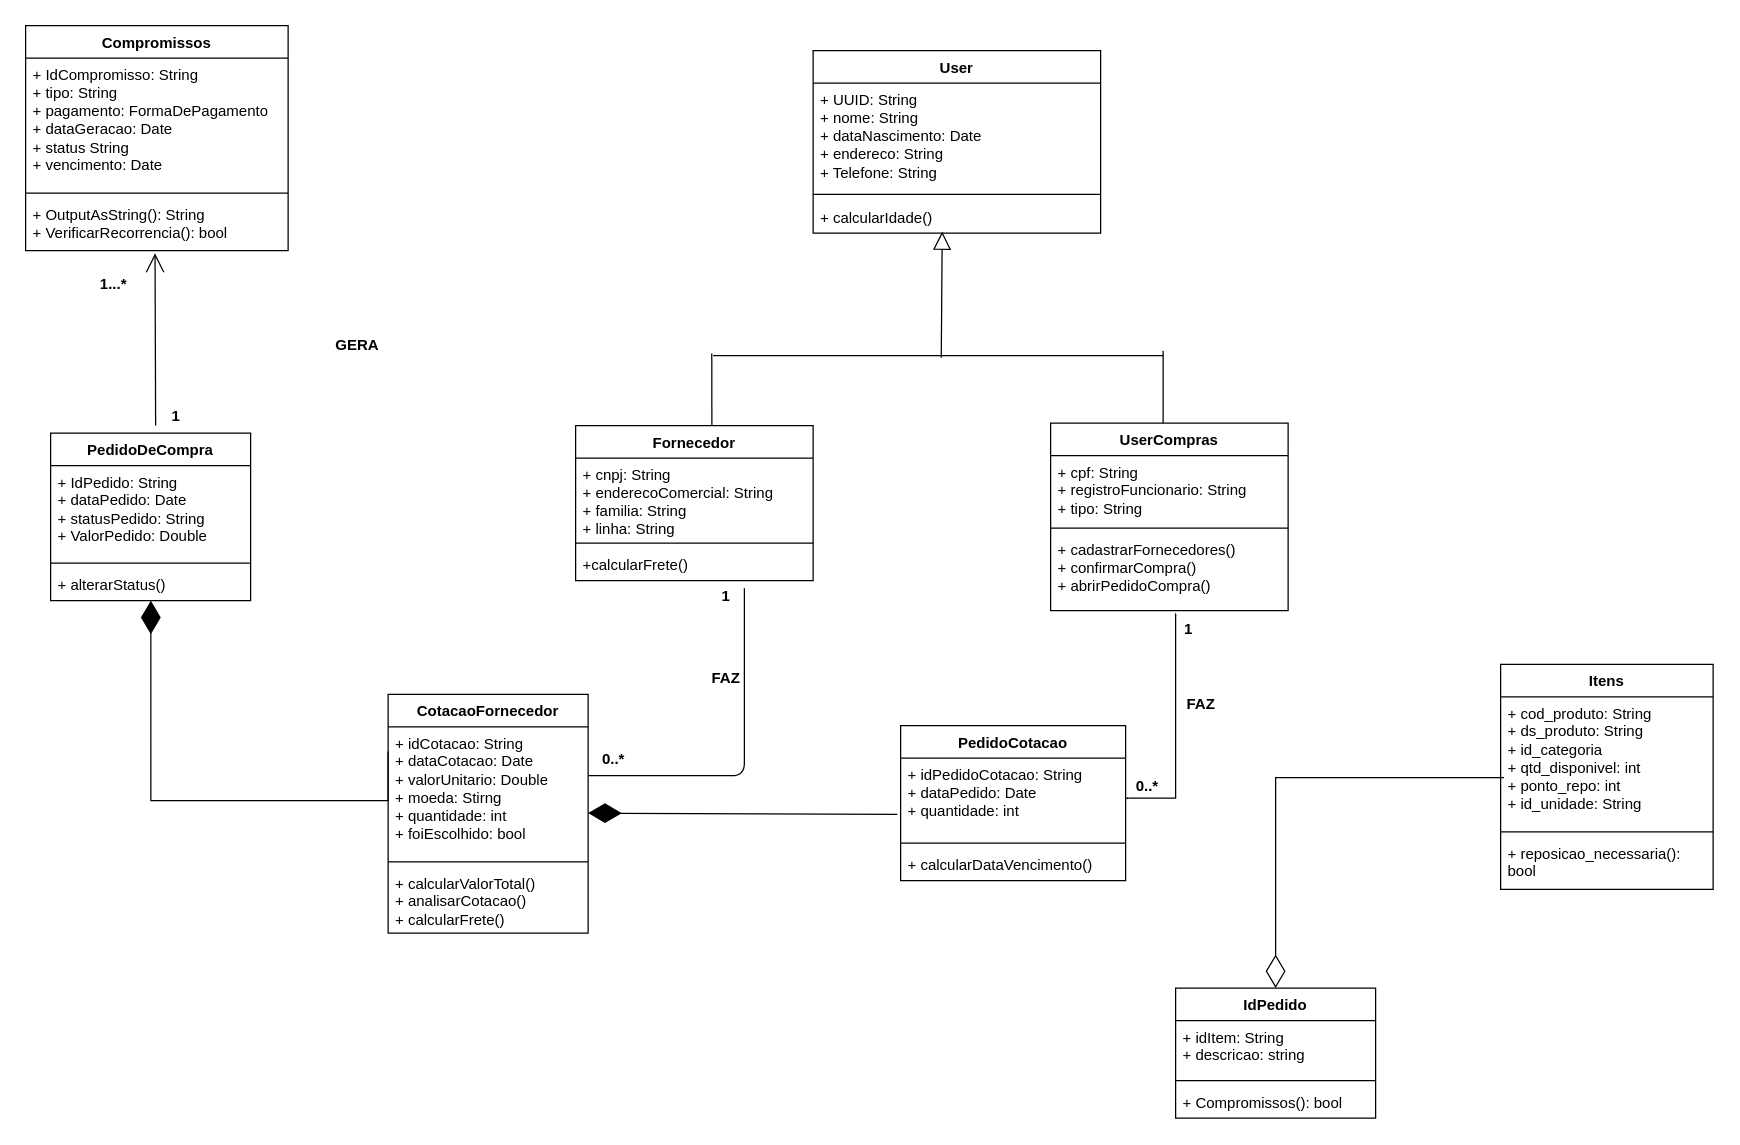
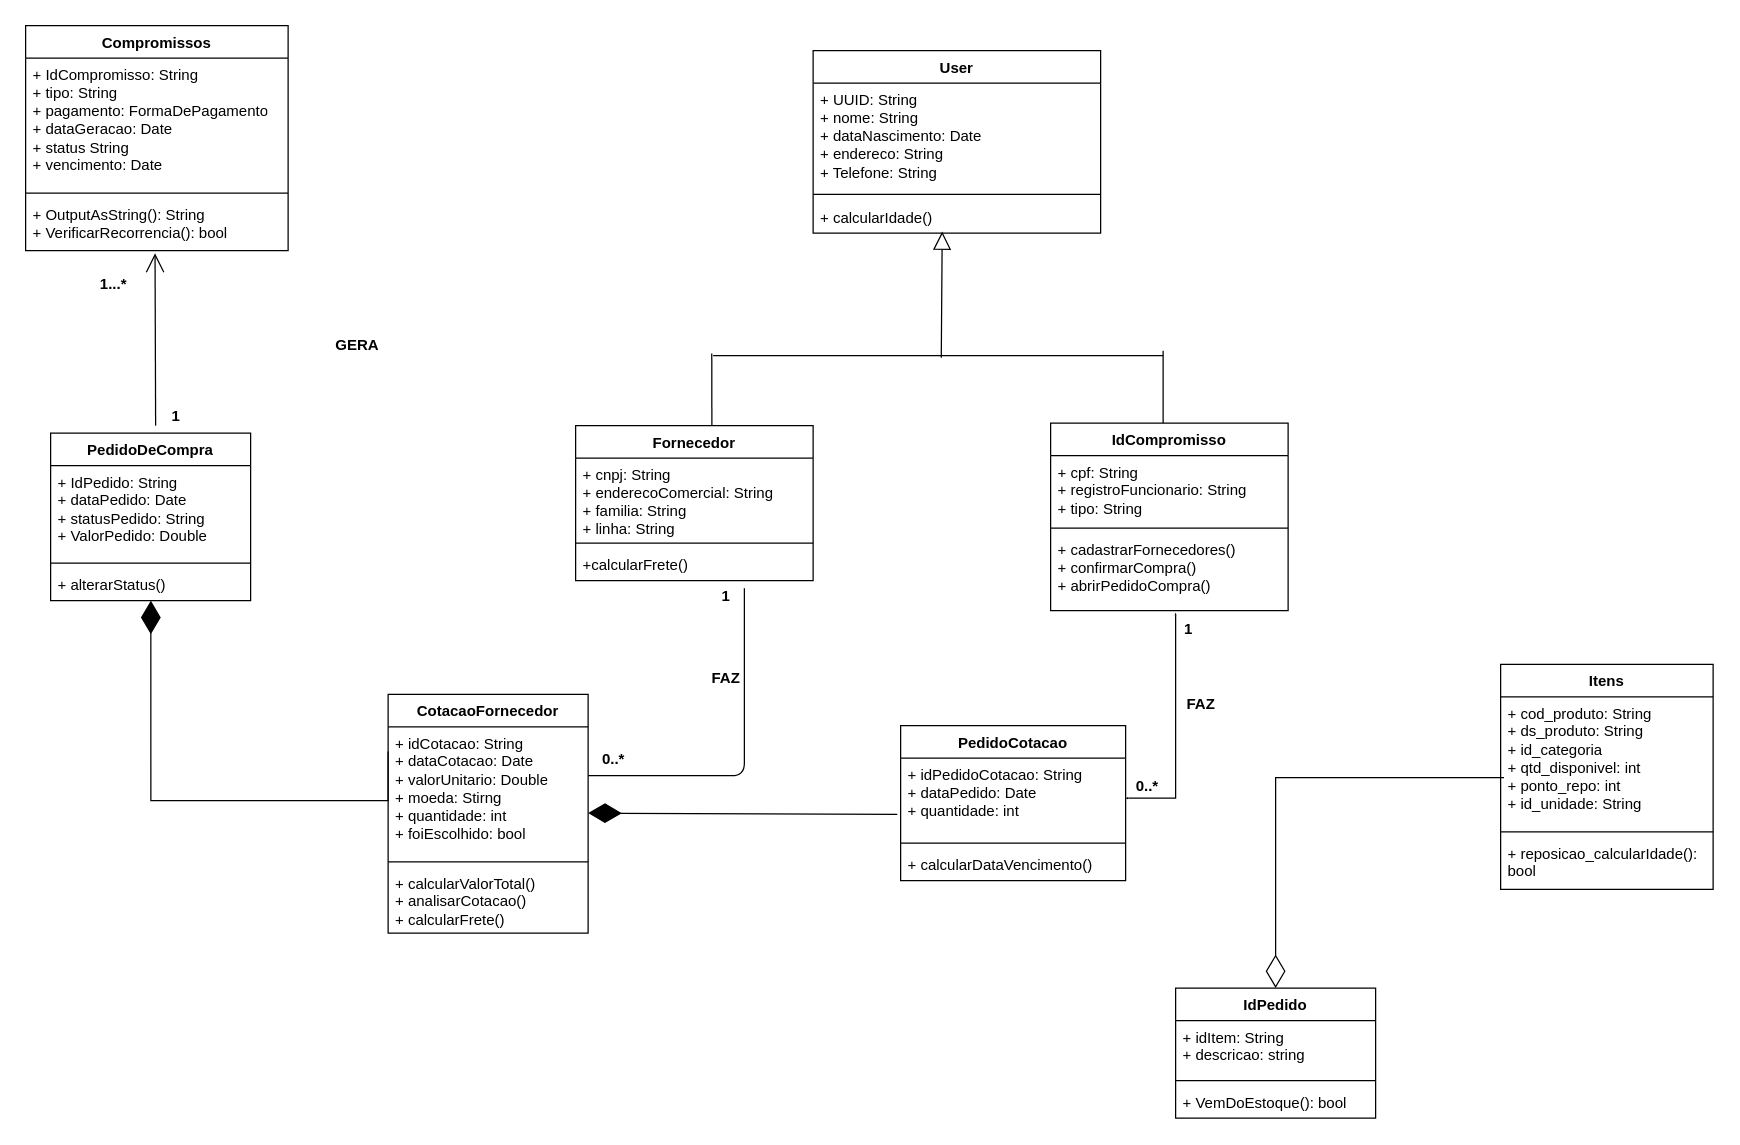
node "UserCompras": label "UserCompras" -> "IdCompromisso"
node "+ reposicao_necessaria(): bool": label "+ reposicao_necessaria(): bool" -> "+ reposicao_calcularIdade(): bool"
node "+ Compromissos(): bool": label "+ Compromissos(): bool" -> "+ VemDoEstoque(): bool"
